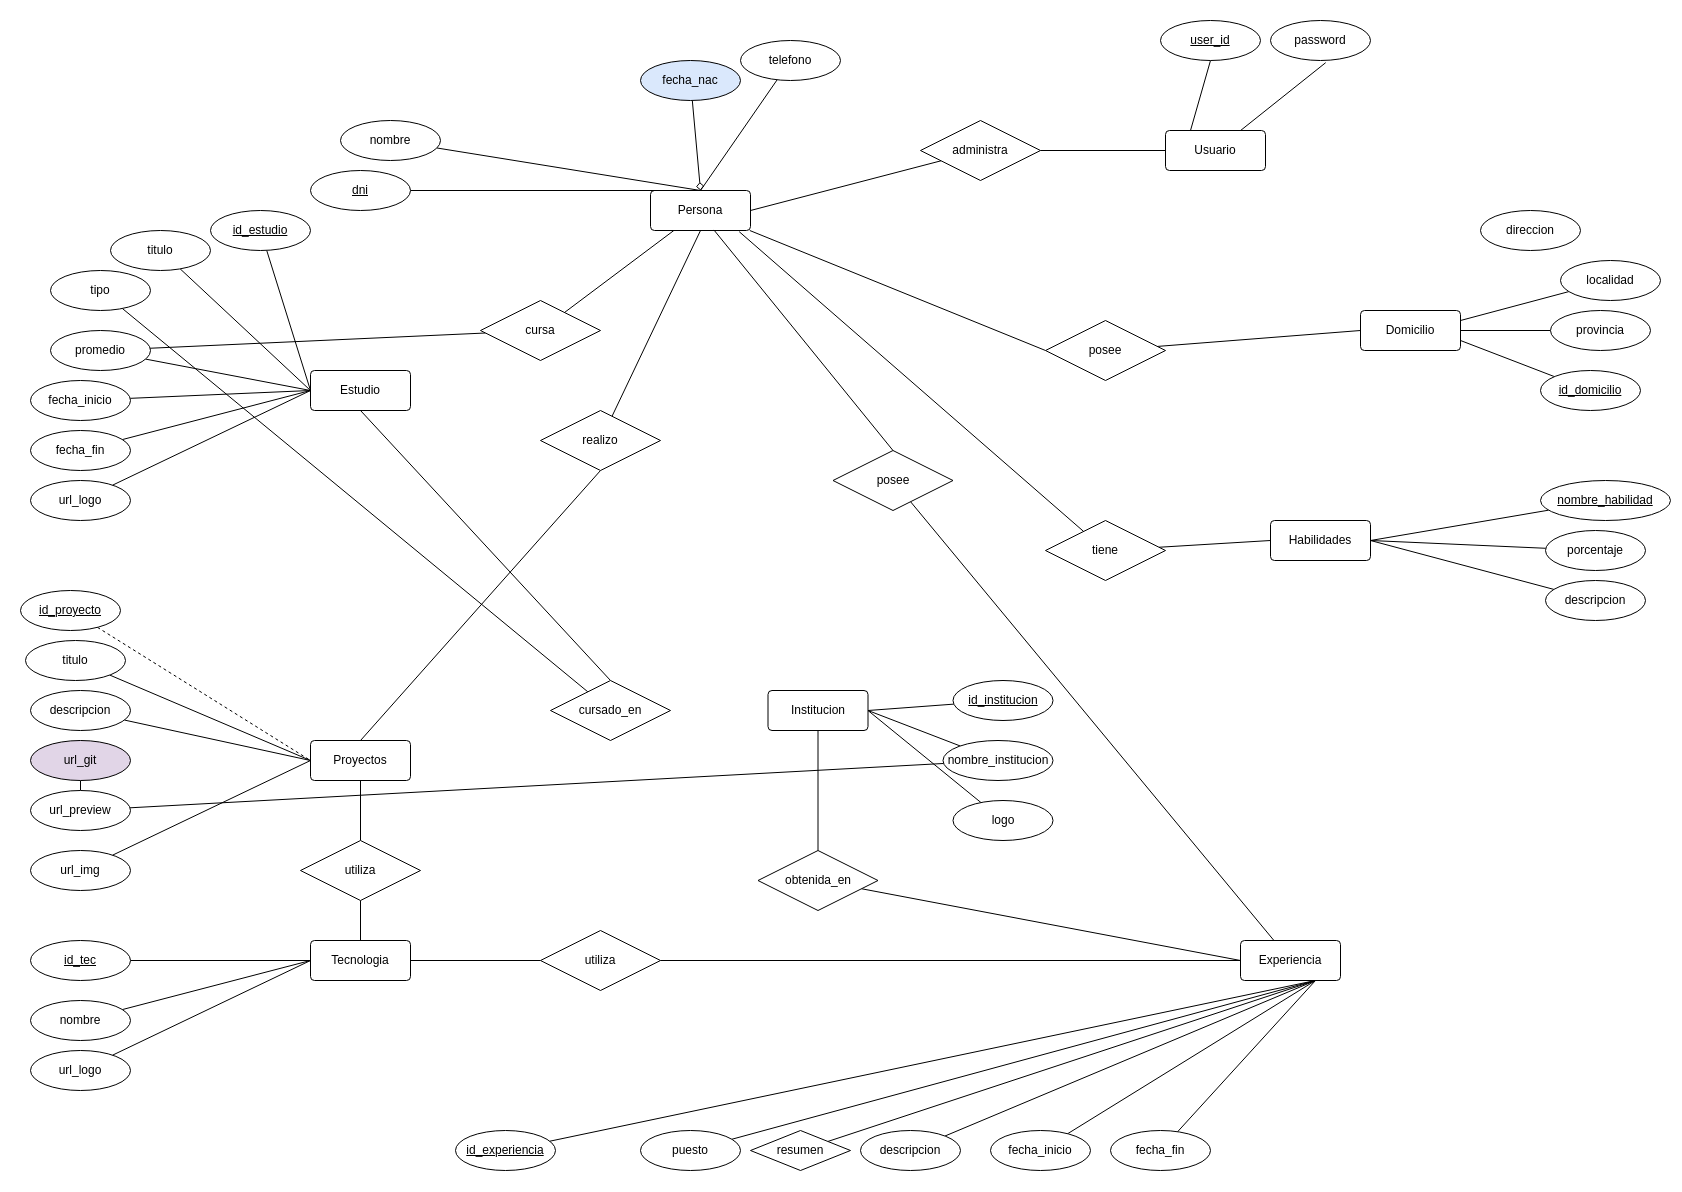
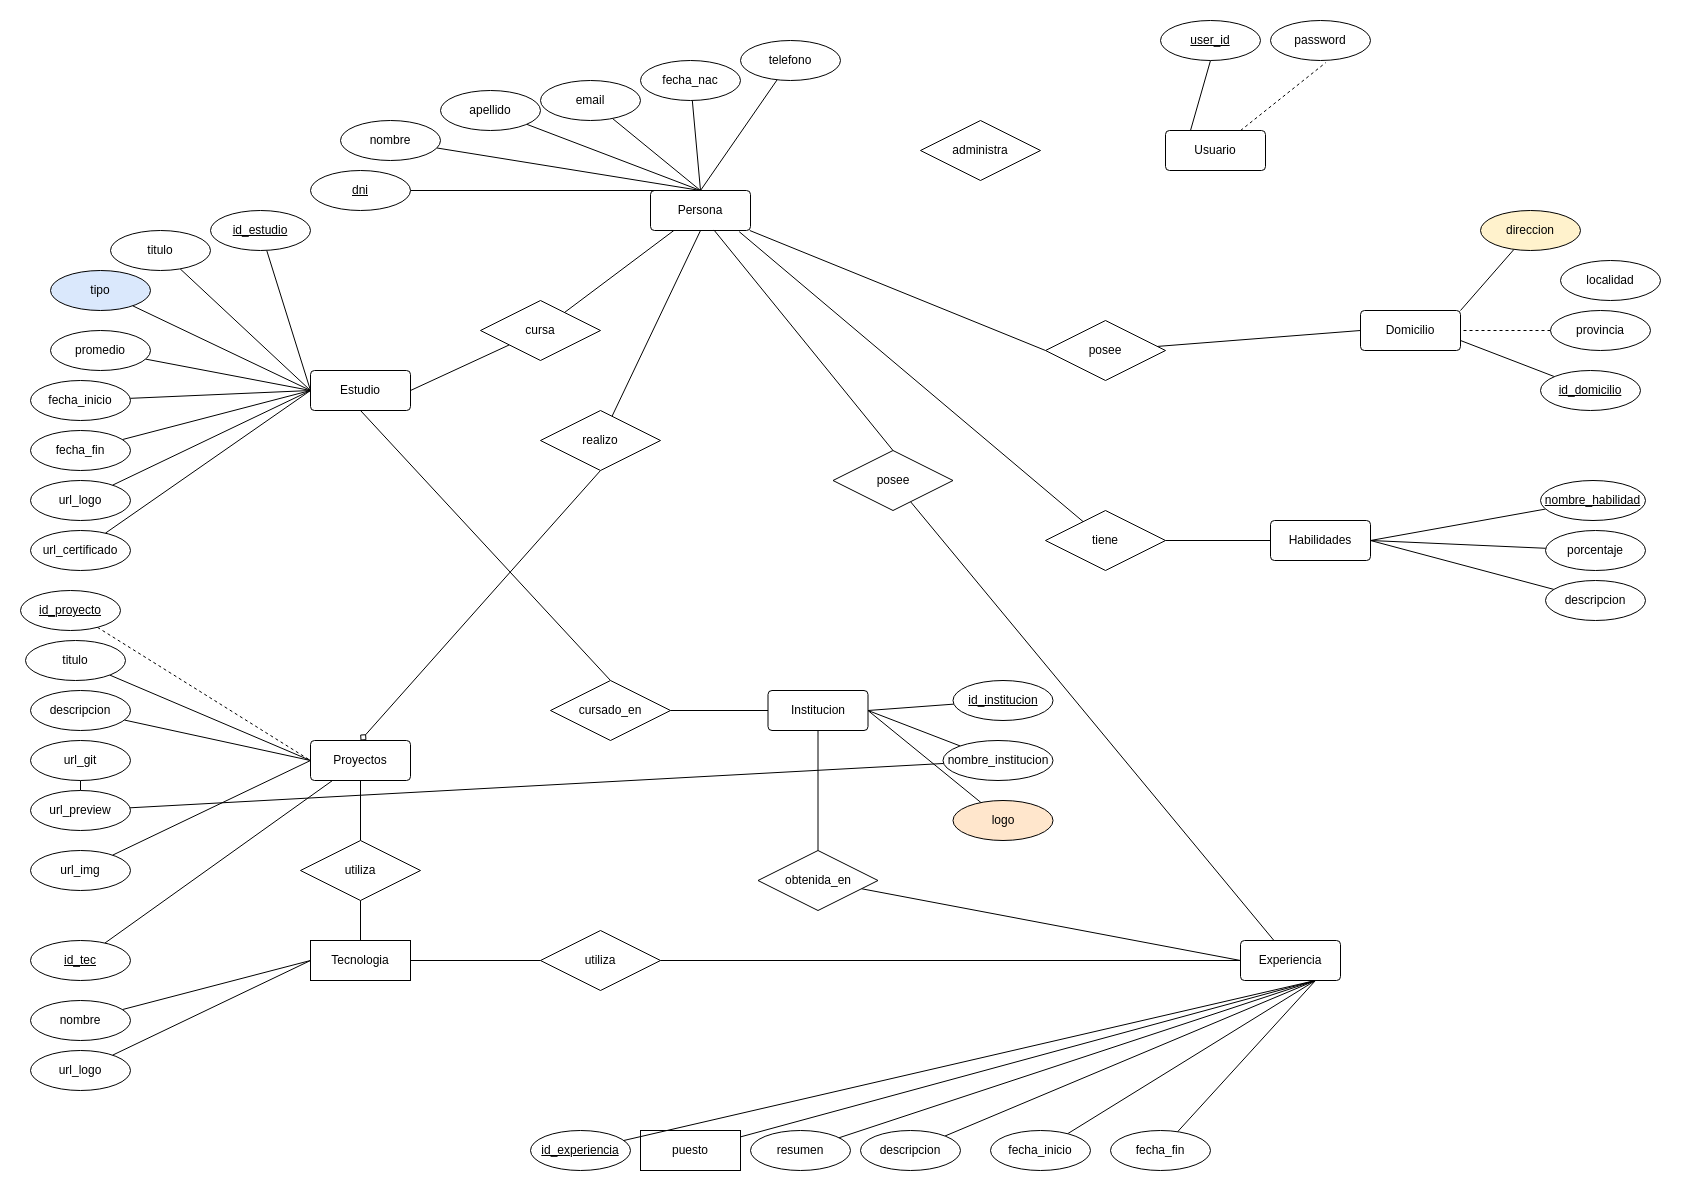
node "fecha_nac": fillcolor #dae8fc -> #ffffff
edge "password" -- "Usuario": style solid -> dashed
node "email": added
node "apellido": added
edge "administra" -- "Usuario": removed
edge "email" -- "Persona": added
edge "apellido" -- "Persona": added
edge "fecha_nac" -> "Persona": arrowhead diamond -> none
edge "administra" -- "Persona": removed
node "direccion": fillcolor #ffffff -> #fff2cc
edge "direccion" -- "Domicilio": added
node "tipo": fillcolor #ffffff -> #dae8fc
edge "localidad" -- "Domicilio": removed
edge "Domicilio" -- "provincia": style solid -> dashed
edge "cursa" -- "promedio": now "cursa" -- "Estudio"
edge "Estudio" -- "url_certificado": added
edge "tipo" -- "cursado_en": now "tipo" -- "Estudio"
node "nombre_habilidad": size 130x40 -> 105x40
node "url_certificado": added
node "tiene": moved (1106, 551) -> (1106, 541)
edge "cursado_en" -- "Institucion": added
edge "realizo" -- "Proyectos": arrowhead none -> diamond
node "url_git": fillcolor #e1d5e7 -> #ffffff
node "logo": fillcolor #ffffff -> #ffe6cc
edge "id_tec" -- "Tecnologia": now "id_tec" -- "Proyectos"
node "Tecnologia": shape rounded rectangle -> rectangle
node "id_experiencia": moved (506, 1151) -> (581, 1151)
node "puesto": shape ellipse -> rectangle
node "resumen": shape diamond -> ellipse
